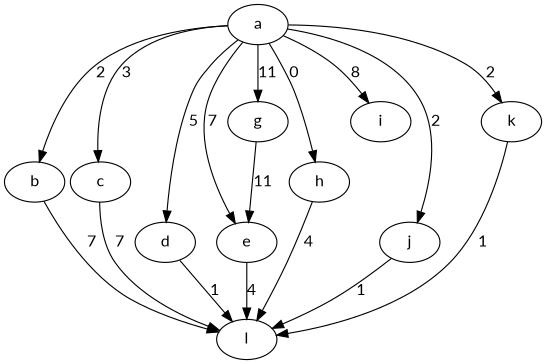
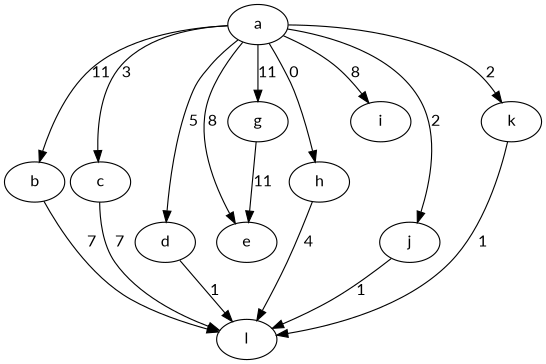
edge "a" -> "b": label "2" -> "11"
edge "a" -> "e": label "7" -> "8"
edge "e" -> "l": removed, label "4"
